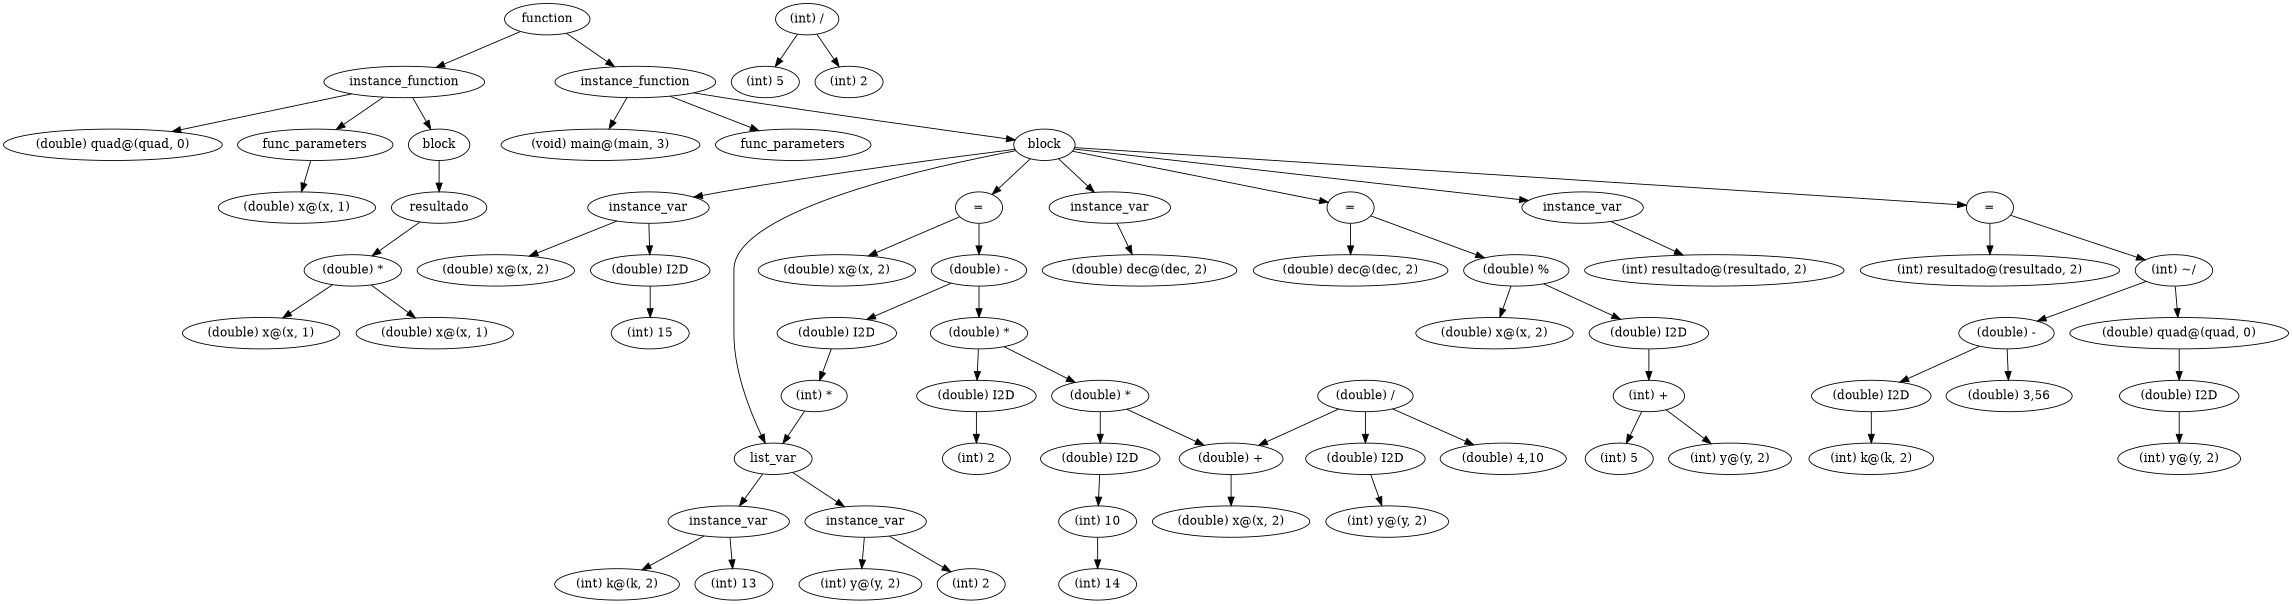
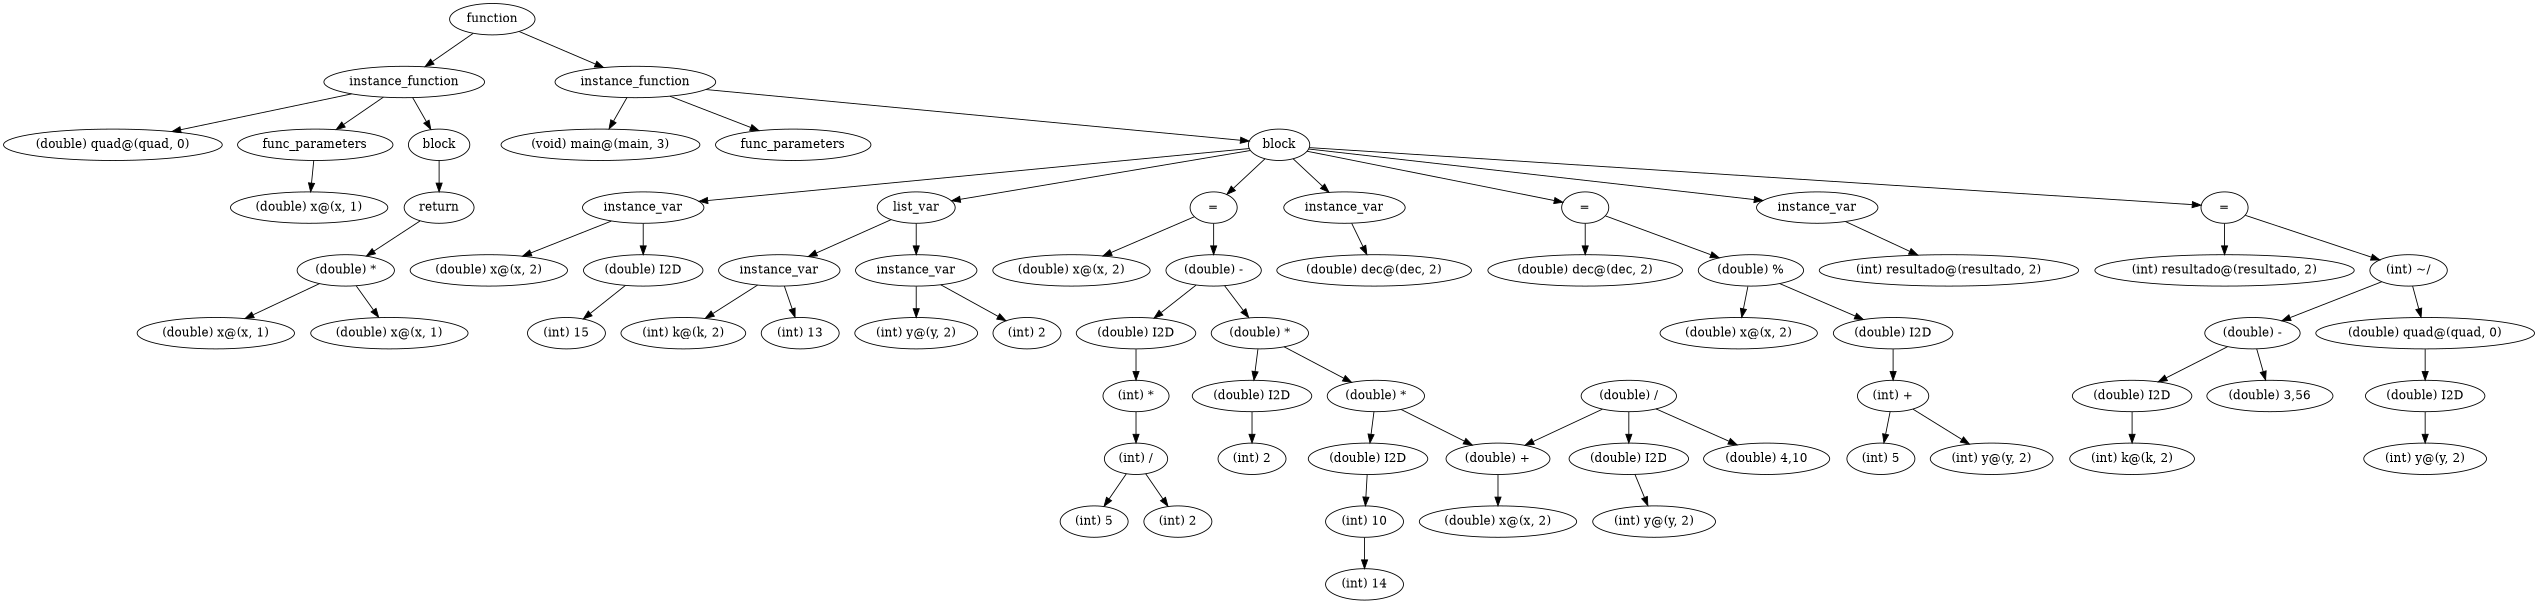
node "resultado": label "resultado" -> "return"
edge "(int) *" -> "list_var": now "(int) *" -> "(int) /"
